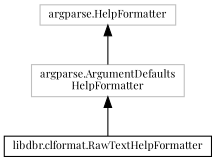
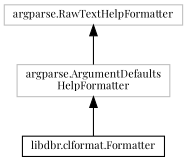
node "argparse.HelpFormatter": label "argparse.HelpFormatter" -> "argparse.RawTextHelpFormatter"
node "libdbr.clformat.RawTextHelpFormatter": label "libdbr.clformat.RawTextHelpFormatter" -> "libdbr.clformat.Formatter"
